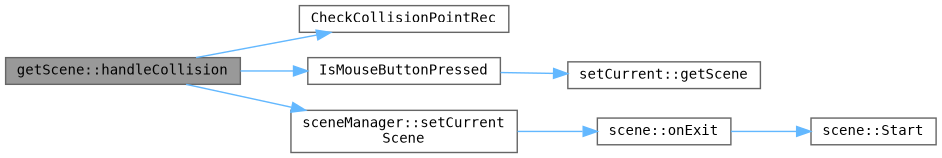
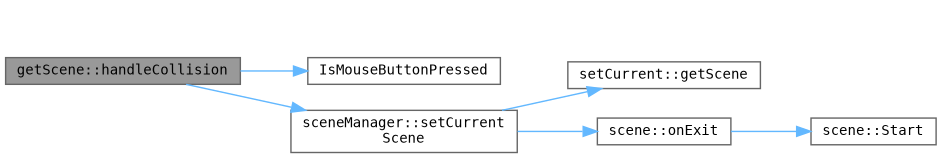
node "CheckCollisionPointRec": removed
edge "IsMouseButtonPressed" -> "setCurrent::getScene": now "sceneManager::setCurrent Scene" -> "setCurrent::getScene"
